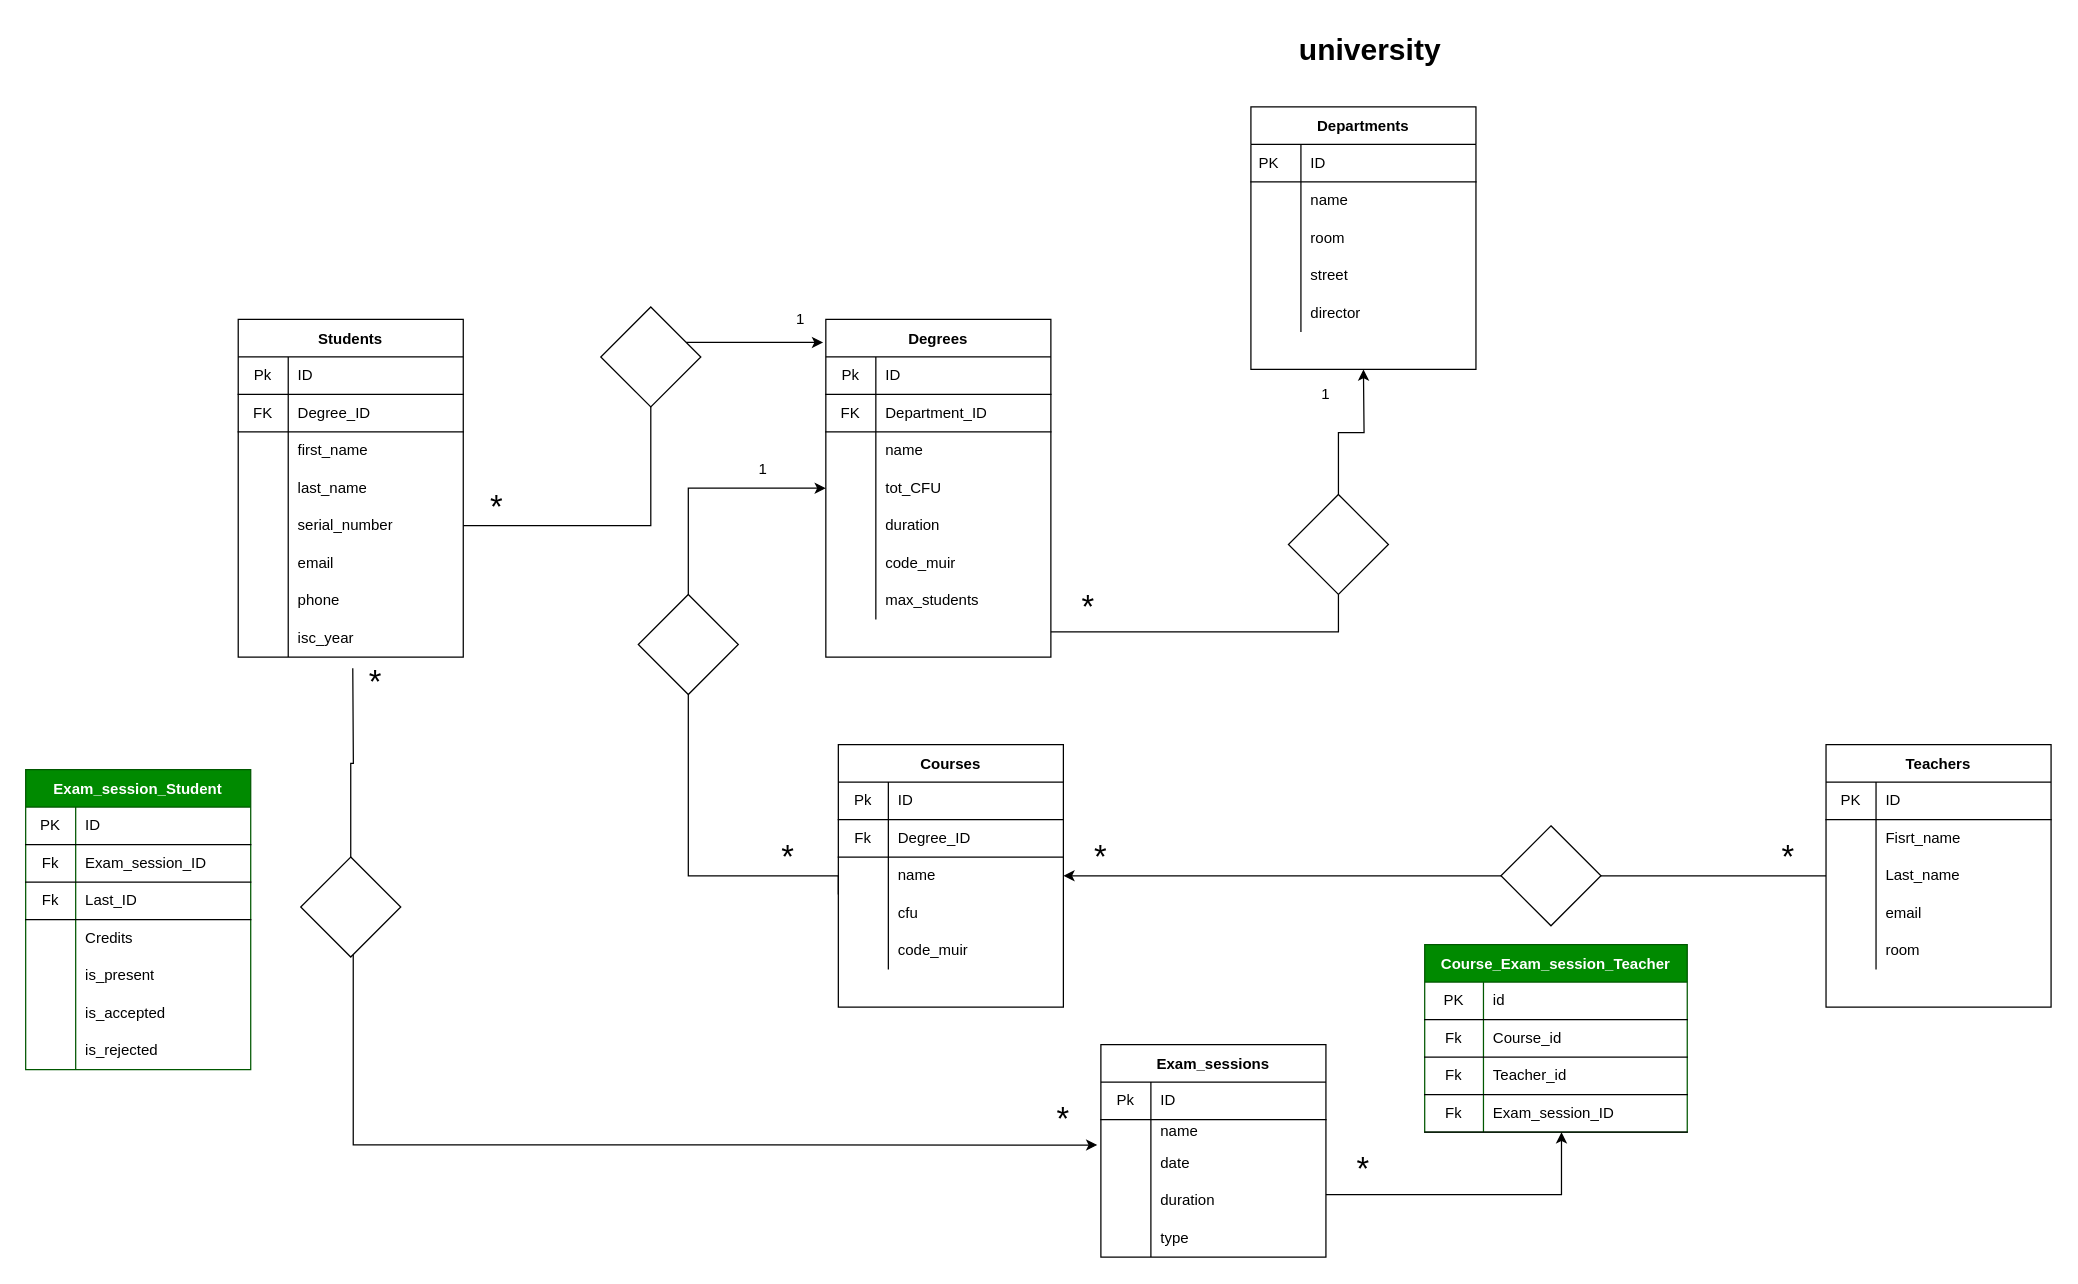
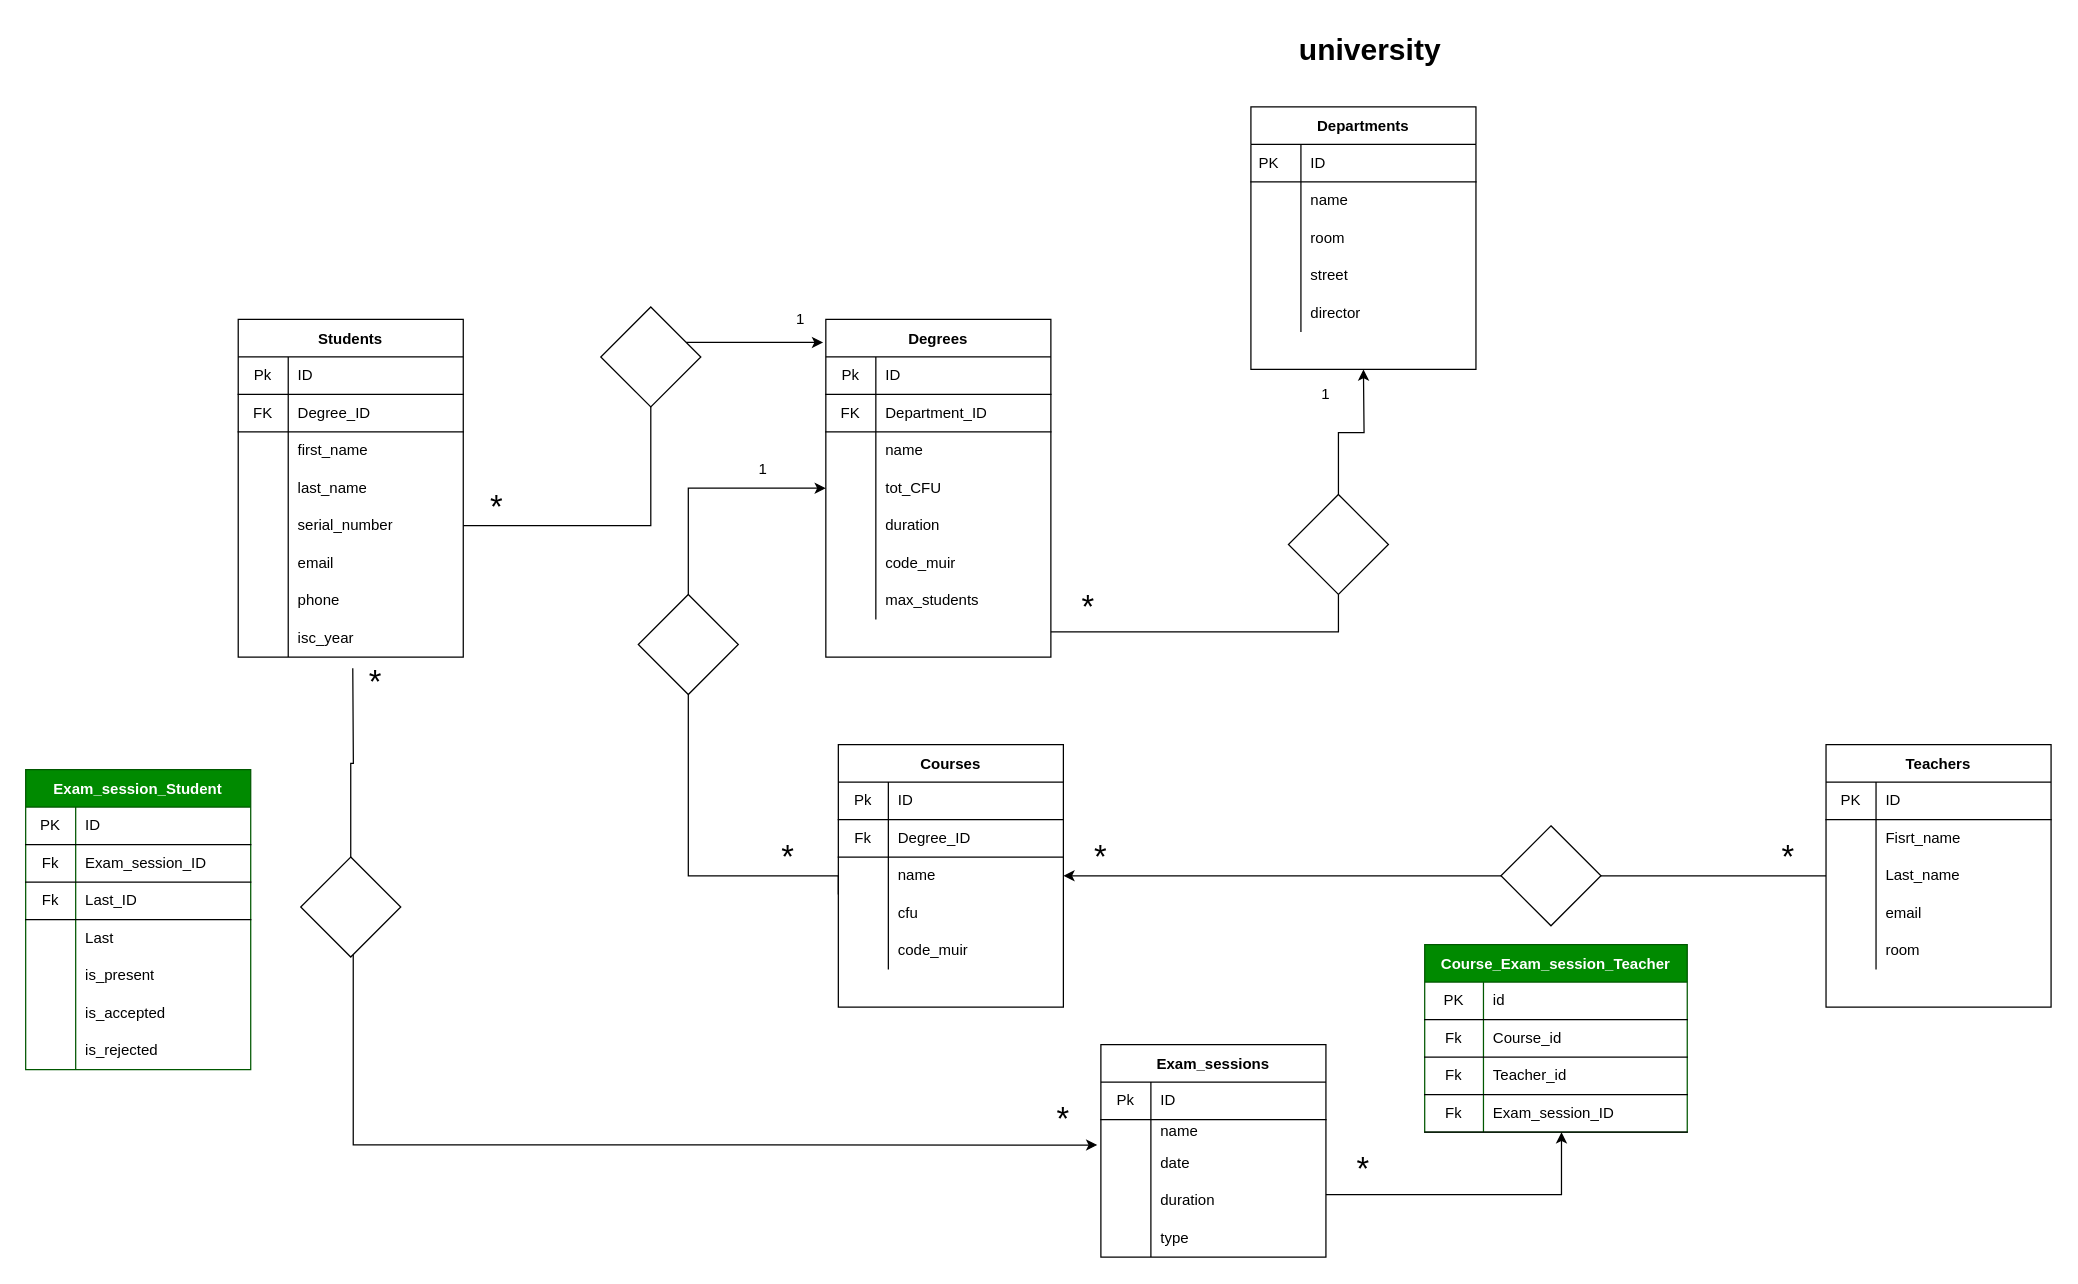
node "Credits": label "Credits" -> "Last"
